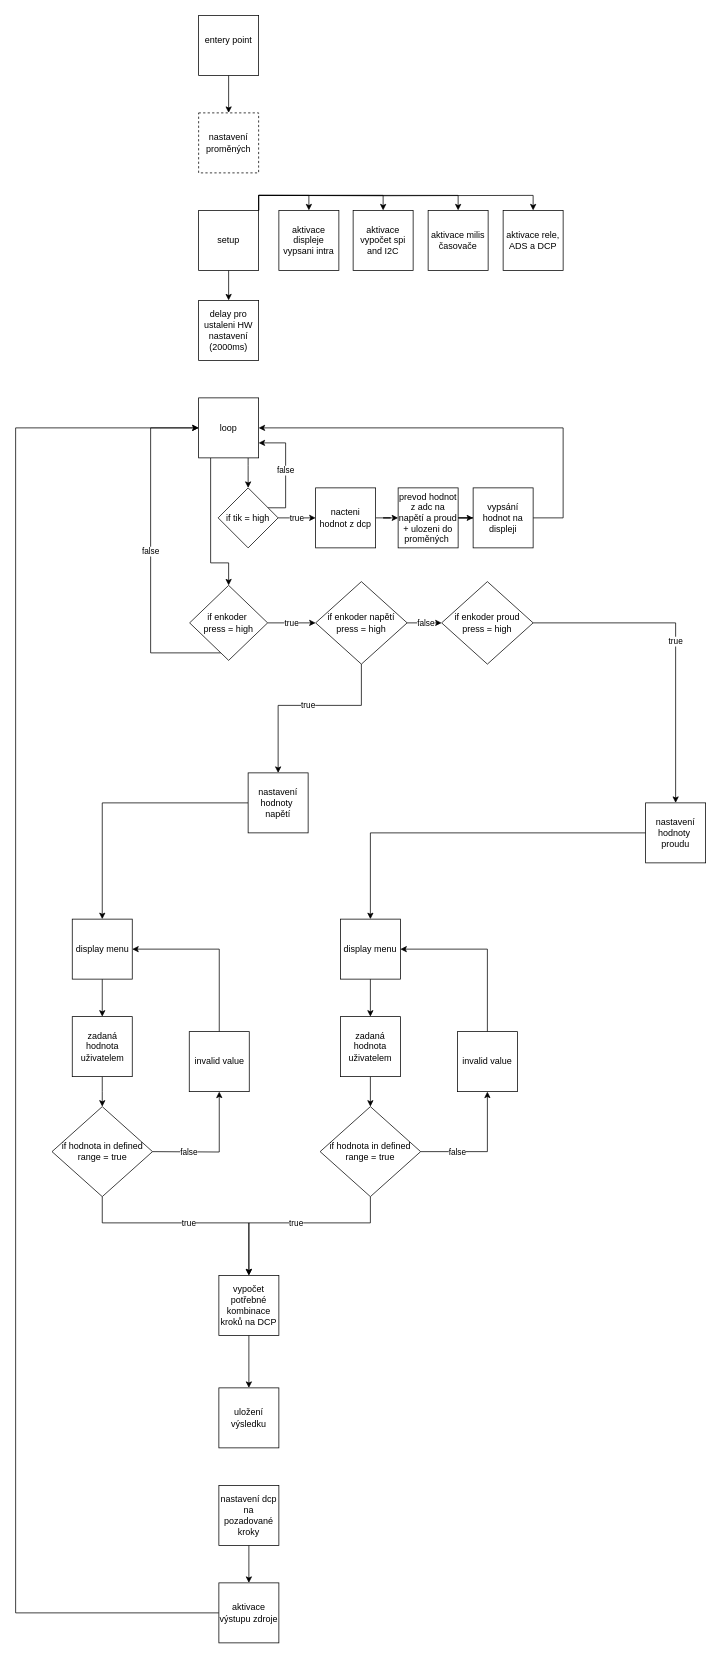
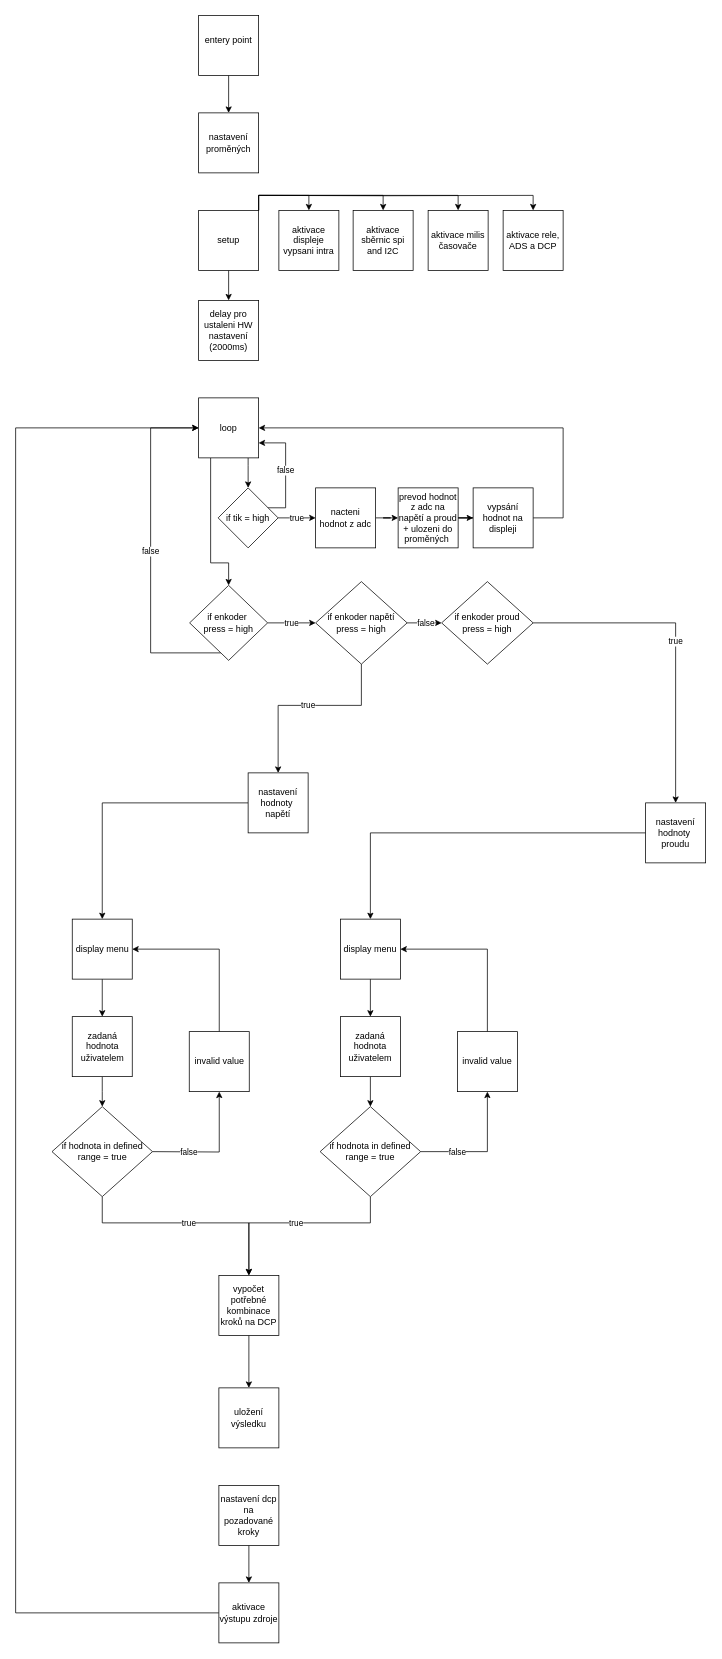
node "nastavení proměných": style dashed -> solid
node "aktivace vypočet spi and I2C": label "aktivace vypočet spi and I2C" -> "aktivace sběrnic spi and I2C"
node "nacteni hodnot z dcp": label "nacteni hodnot z dcp" -> "nacteni hodnot z adc"
